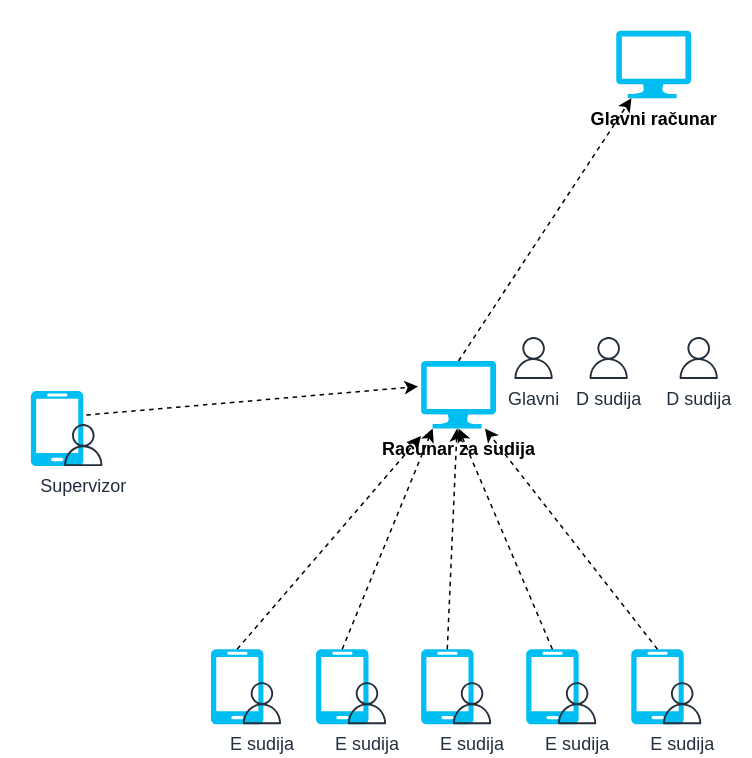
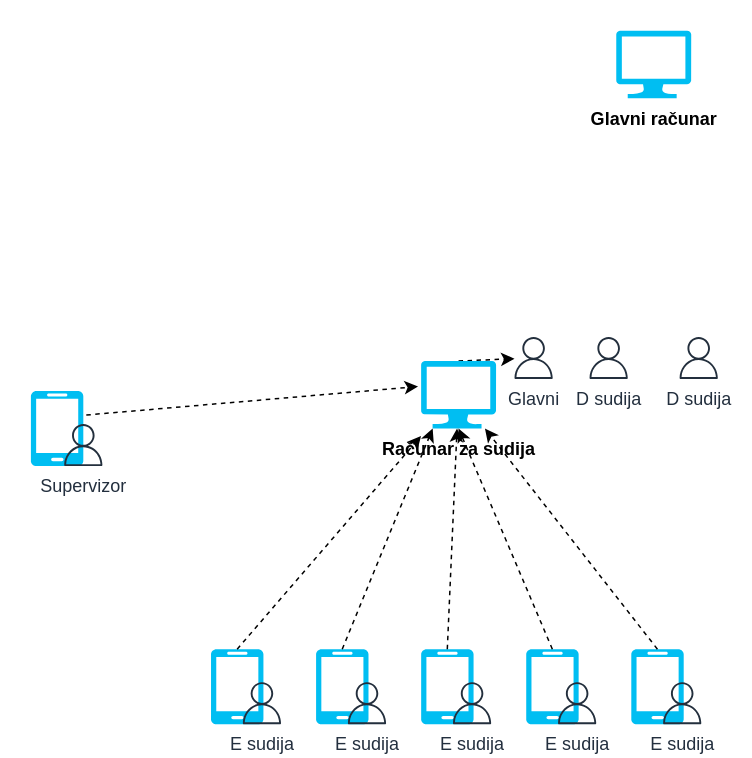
edge "Računar za sudija" -> "Glavni računar": now "Računar za sudija" -> "Glavni"
